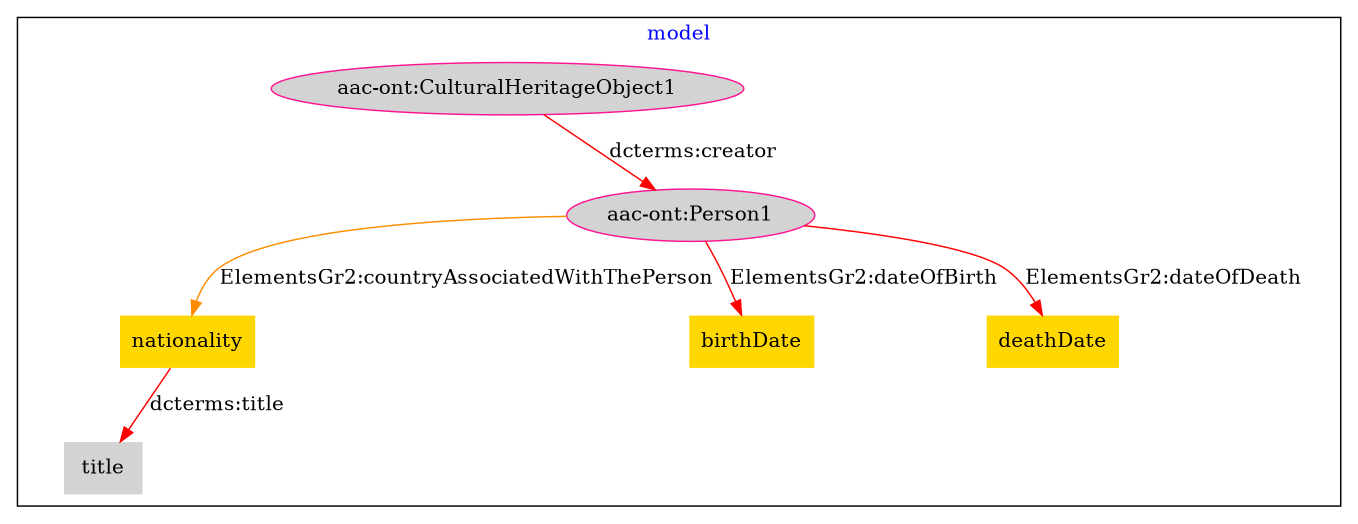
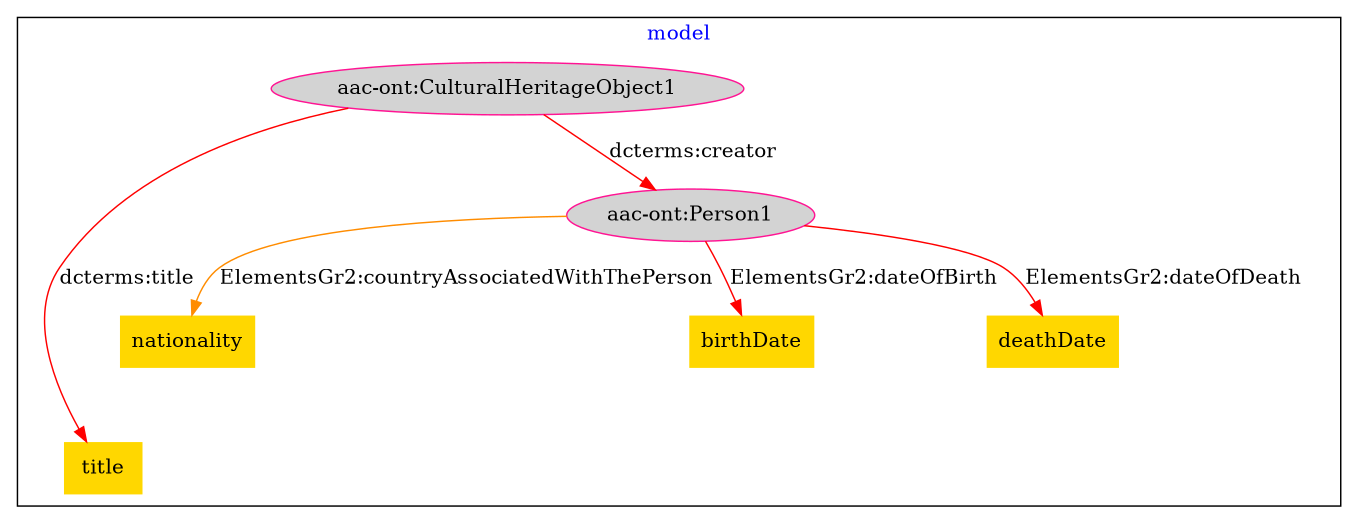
edge "nationality" -> "title": now "aac-ont:CulturalHeritageObject1" -> "title"
node "title": fillcolor lightgray -> gold
